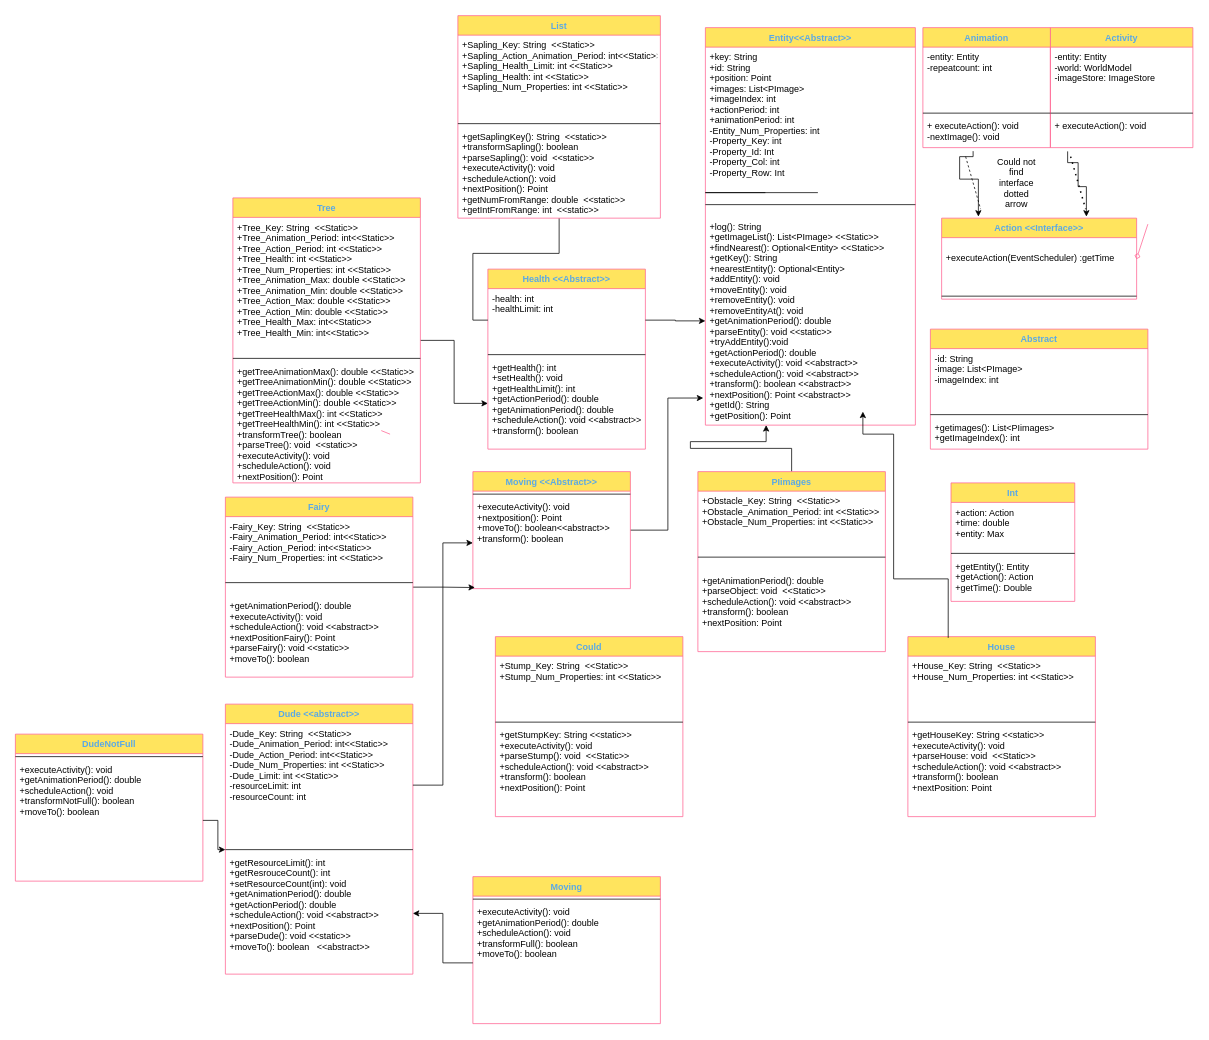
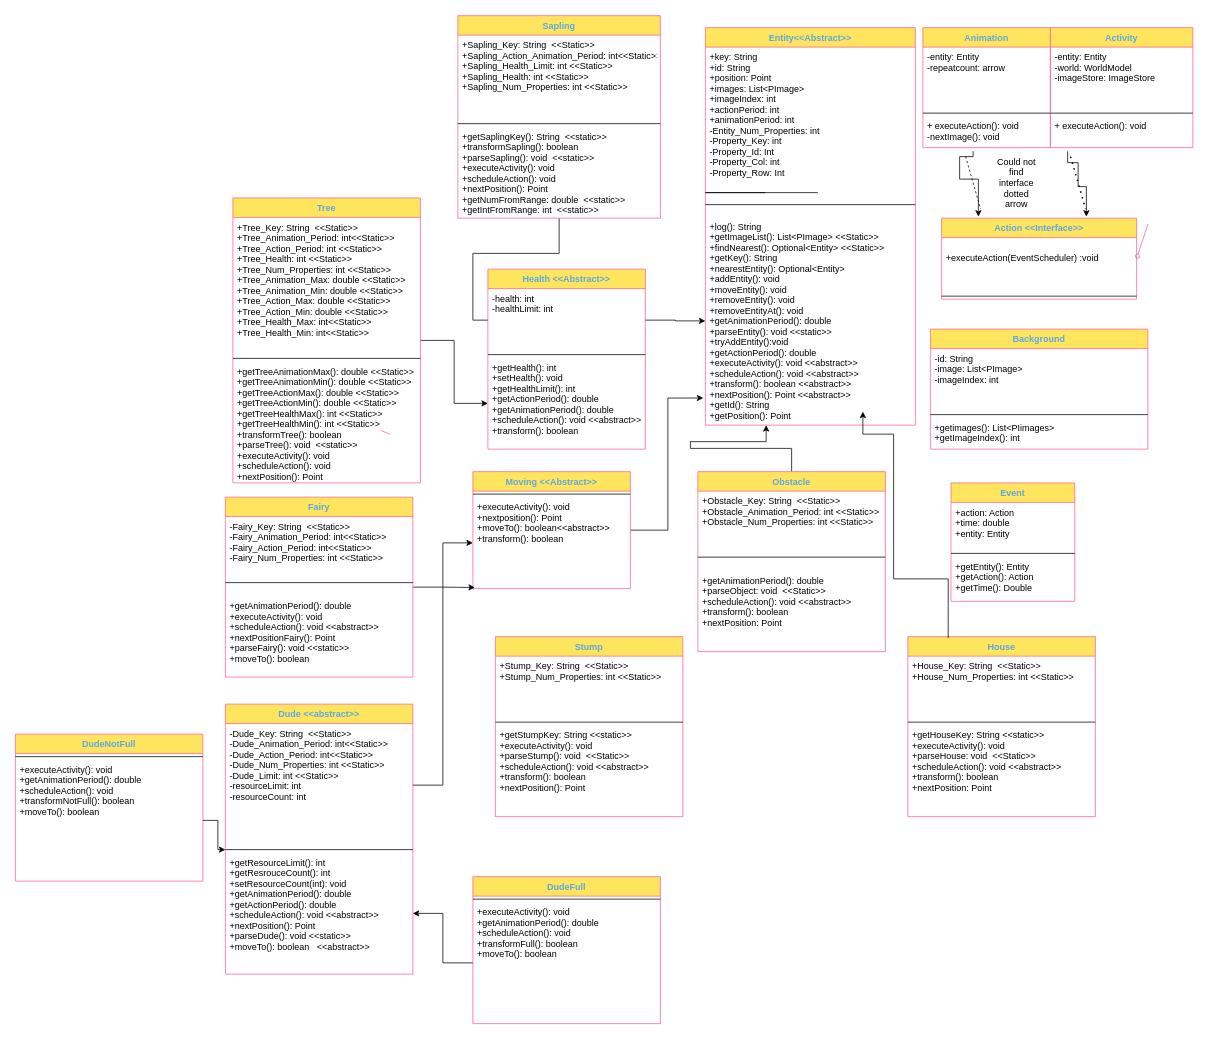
node "List": label "List" -> "Sapling"
node "-entity: Entity -repeatcount: int": label "-entity: Entity -repeatcount: int" -> "-entity: Entity -repeatcount: arrow"
node "+executeAction(EventScheduler) :getTime": label "+executeAction(EventScheduler) :getTime" -> "+executeAction(EventScheduler) :void"
node "Abstract": label "Abstract" -> "Background"
node "PIimages": label "PIimages" -> "Obstacle"
node "Int": label "Int" -> "Event"
node "+action: Action +time: double +entity: Max": label "+action: Action +time: double +entity: Max" -> "+action: Action +time: double +entity: Entity"
node "Could": label "Could" -> "Stump"
node "Moving": label "Moving" -> "DudeFull"
